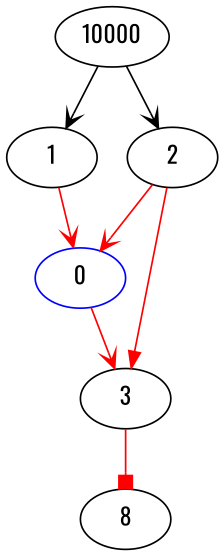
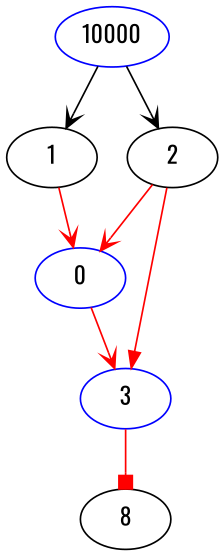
node "10000": color black -> blue
node "3": color black -> blue
